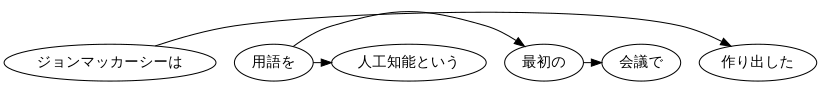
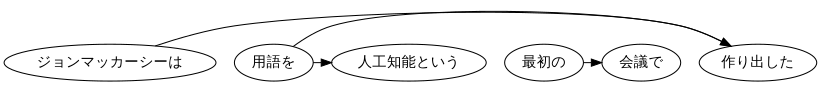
edge "用語を" -> "最初の": now "用語を" -> "作り出した"
